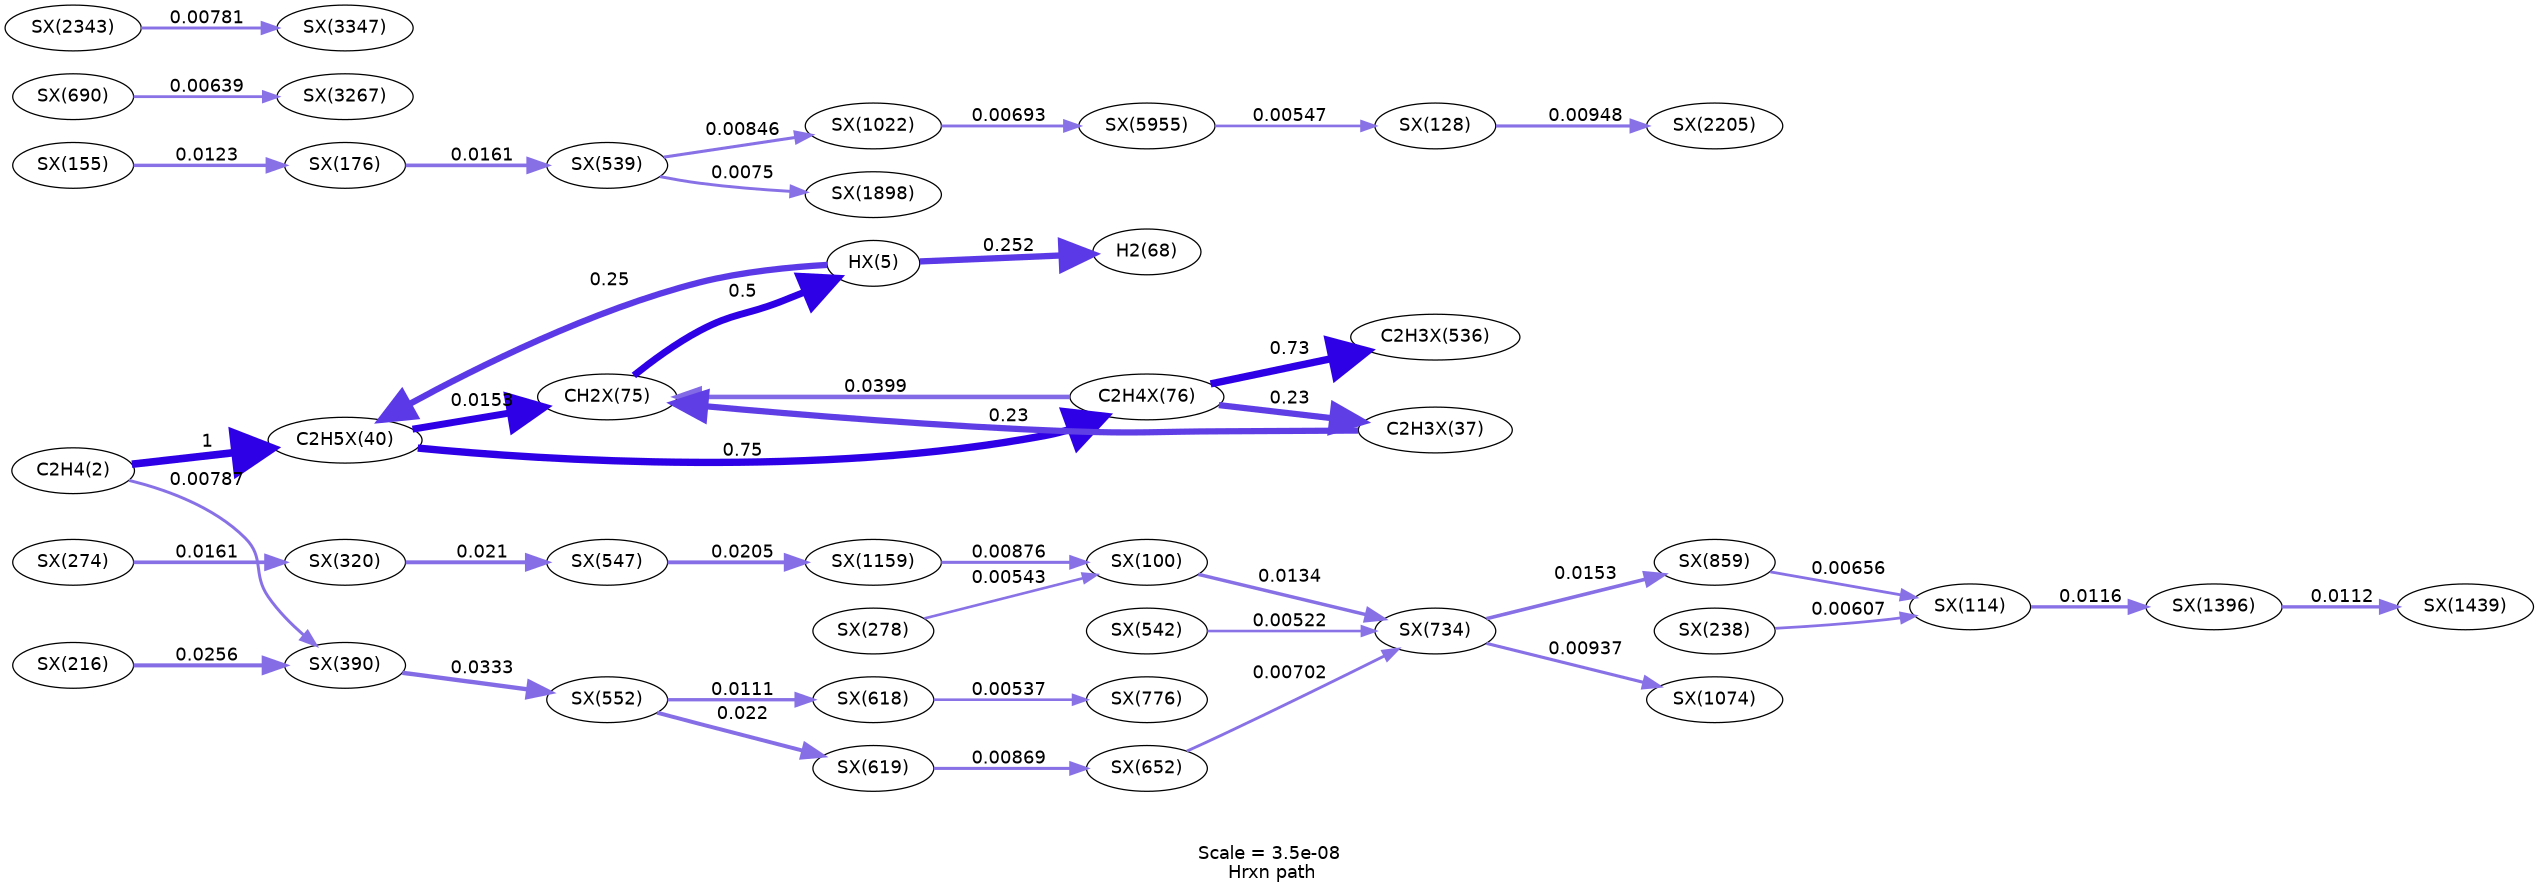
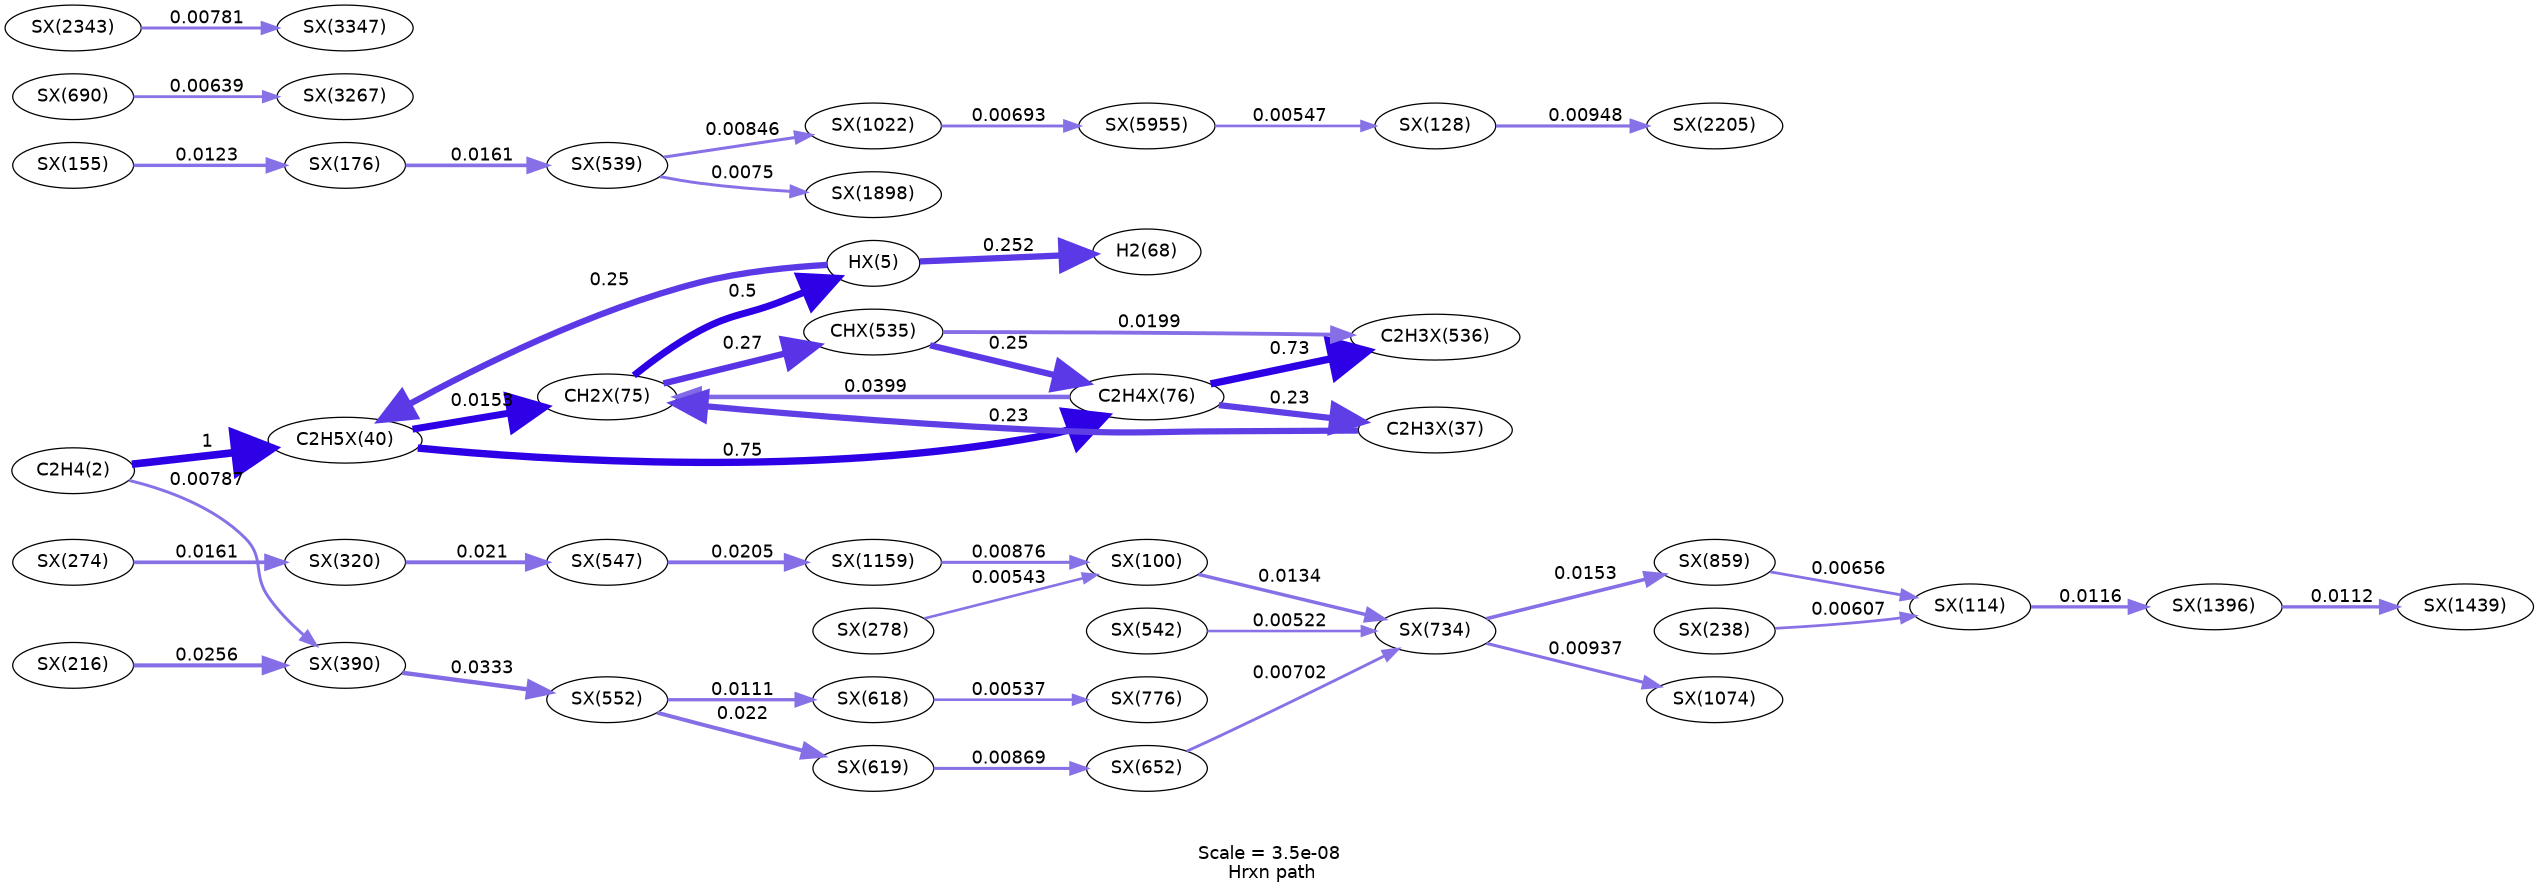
node "CHX(535)": added
